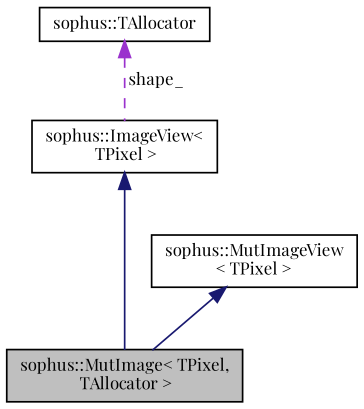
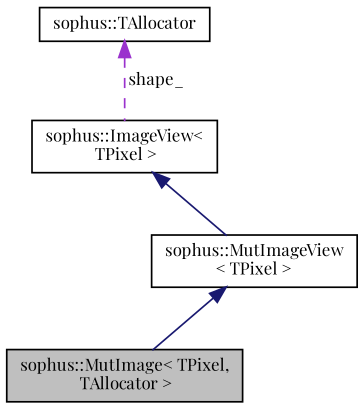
edge "sophus::MutImage< TPixel, TAllocator >" -> "sophus::ImageView< TPixel >": now "sophus::MutImageView < TPixel >" -> "sophus::ImageView< TPixel >"
